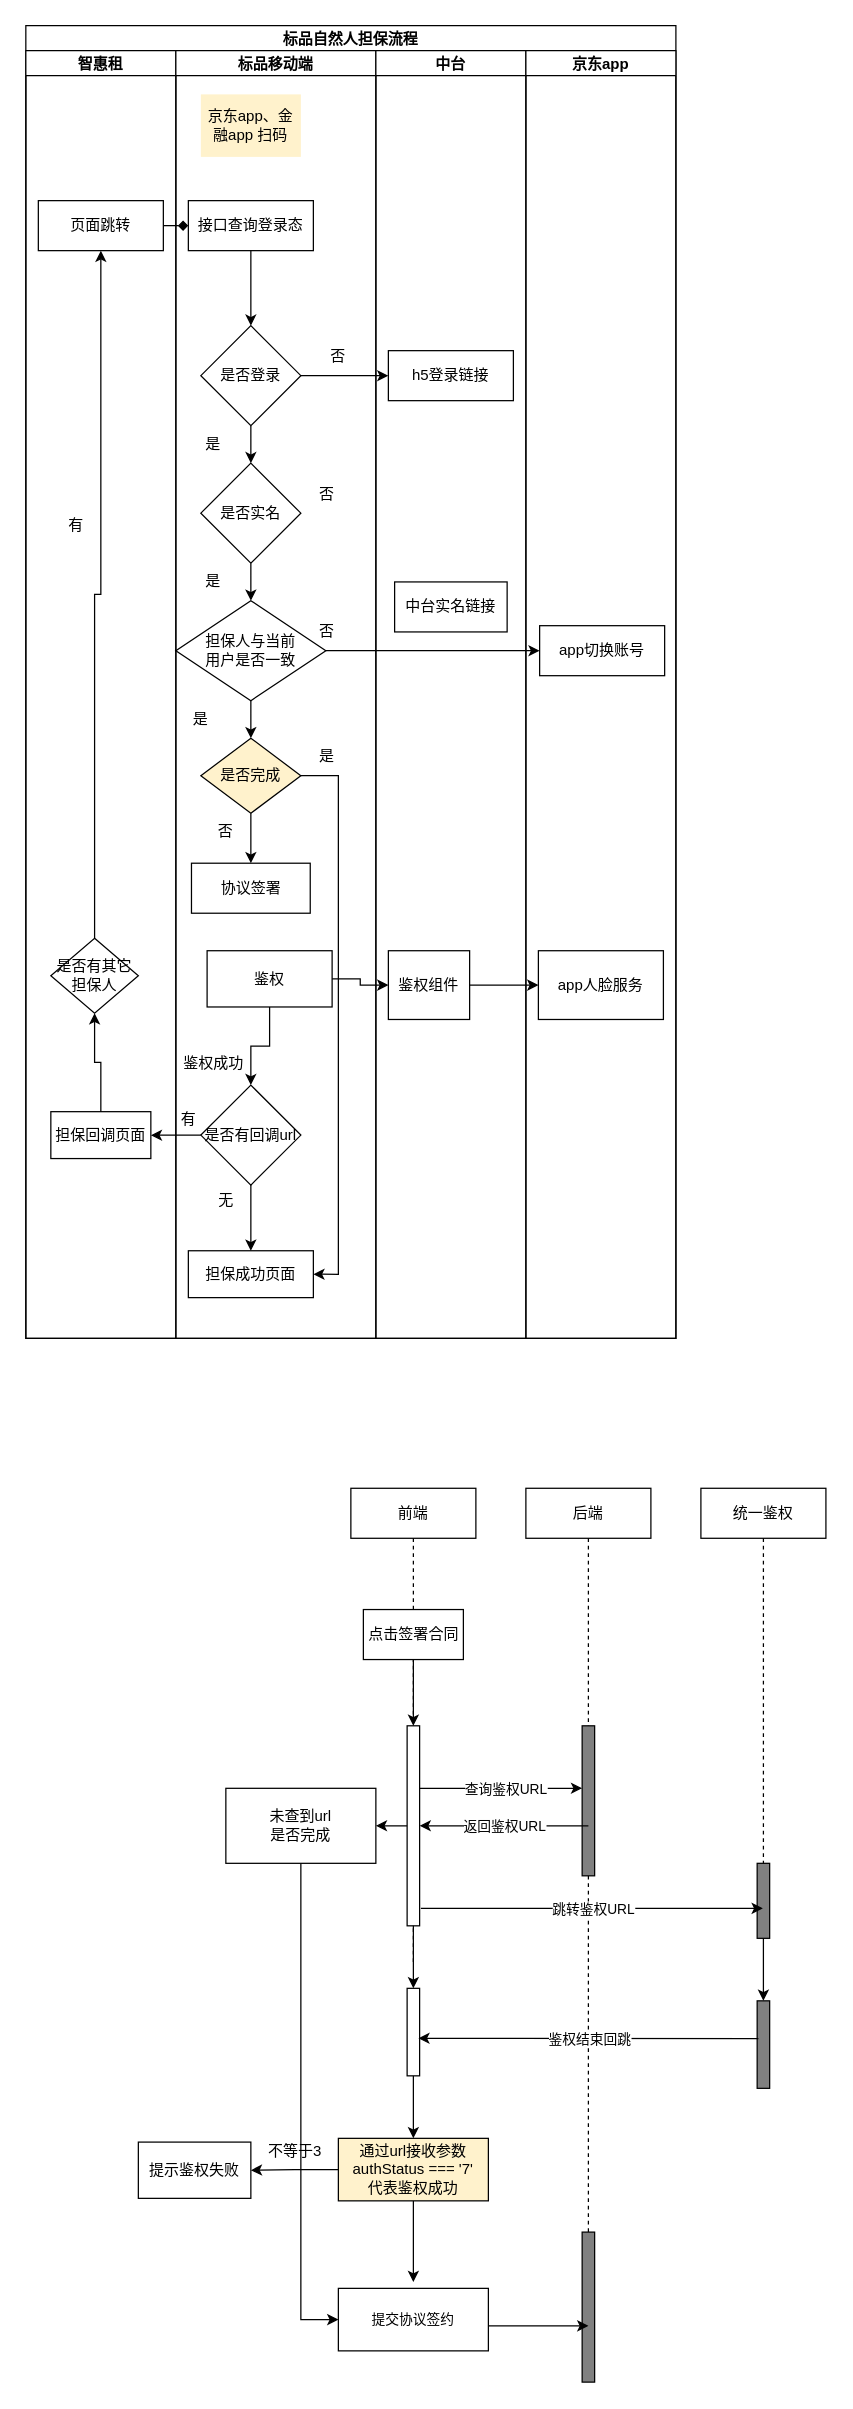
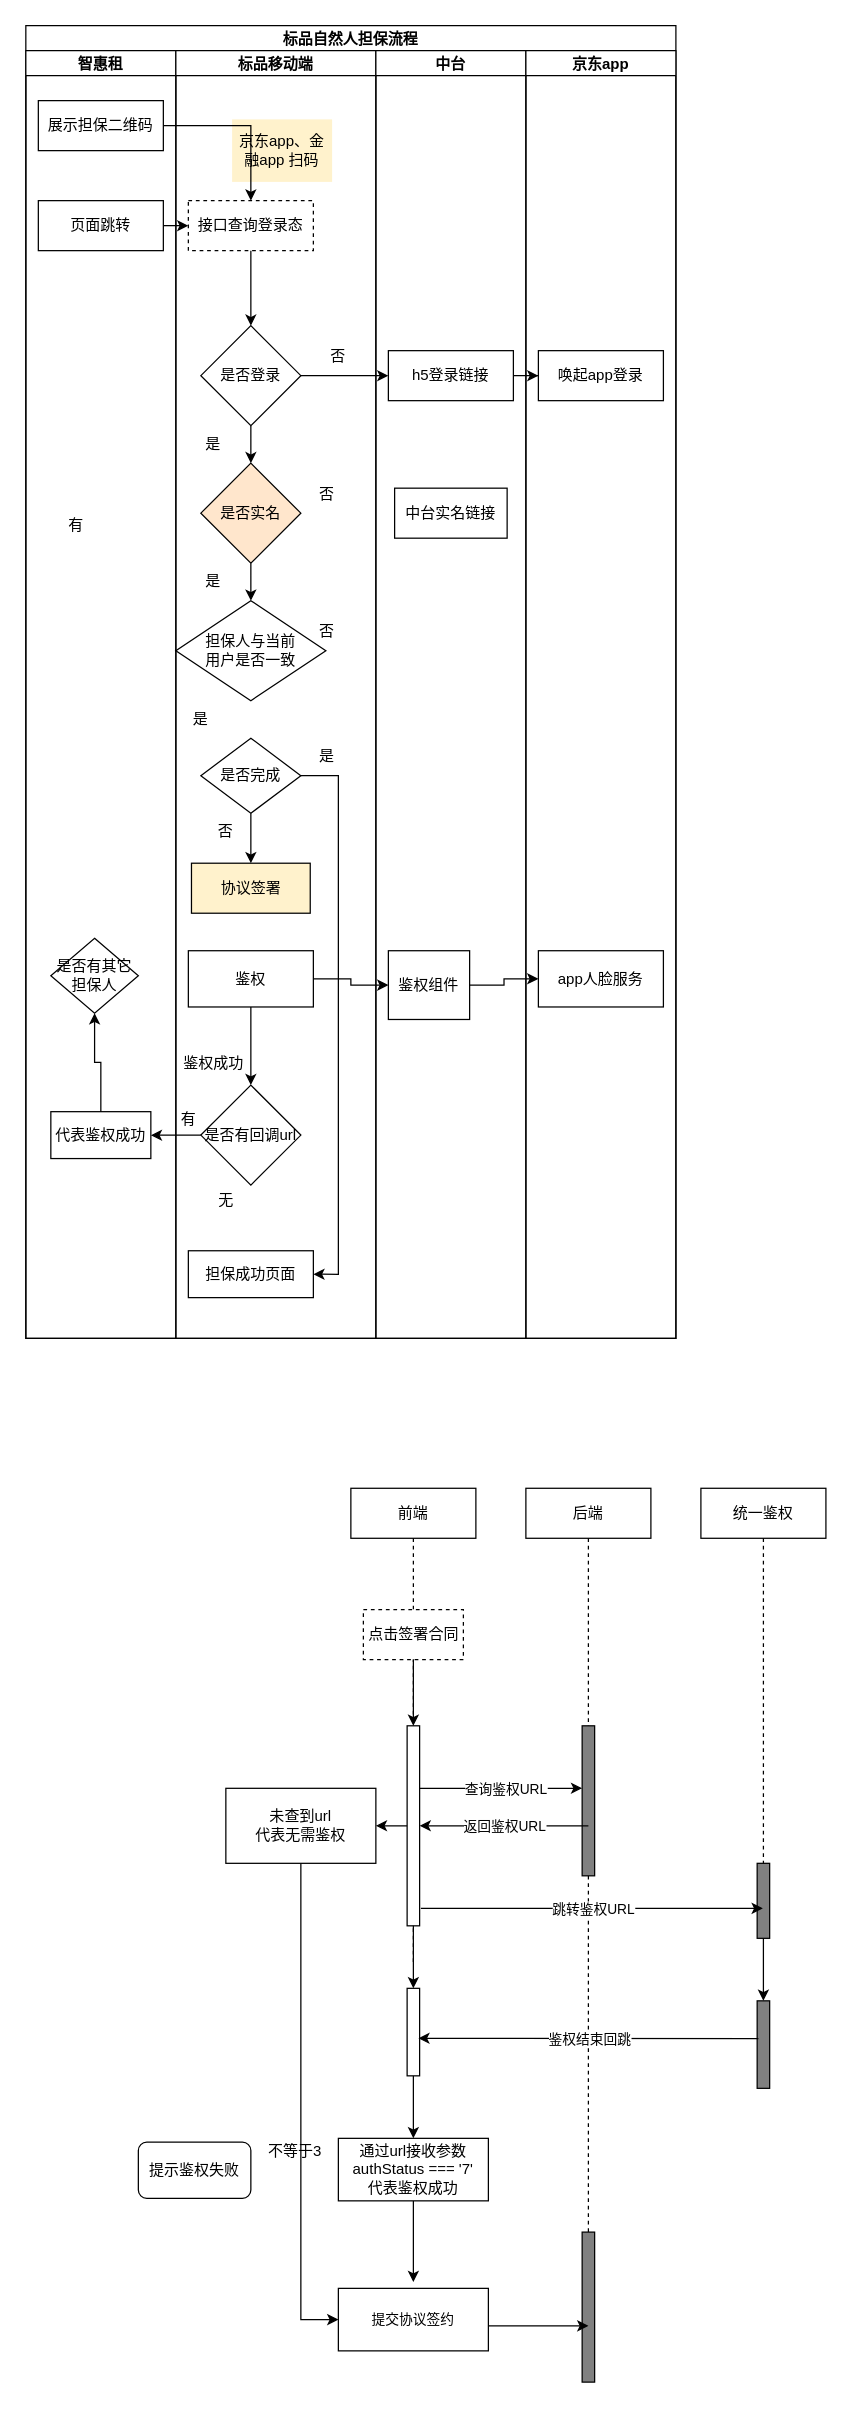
node "展示担保二维码": added
edge "展示担保二维码" -> "接口查询登录态": added
node "京东app、金融app 扫码": moved (251, 126) -> (282, 151)
edge "页面跳转" -> "接口查询登录态": arrowhead diamond -> classic
node "接口查询登录态": style solid -> dashed
edge "h5登录链接" -> "唤起app登录": added
node "唤起app登录": added
node "是否实名": fillcolor #ffffff -> #ffe6cc
edge "是否有其它 担保人" -> "页面跳转": removed
node "中台实名链接": moved (451, 607) -> (451, 513)
edge "担保人与当前 用户是否一致" -> "app切换账号": removed
node "app切换账号": removed
edge "担保人与当前 用户是否一致" -> "是否完成": removed
node "是否完成": fillcolor #fff2cc -> #ffffff
node "协议签署": fillcolor #ffffff -> #fff2cc
node "鉴权": moved (269, 979) -> (251, 979)
node "app人脸服务": size 125x69 -> 125x56
node "担保回调页面": label "担保回调页面" -> "代表鉴权成功"
edge "是否有回调url" -> "担保成功页面": removed
node "点击签署合同": style solid -> dashed
node "未查到url 是否完成": label "未查到url 是否完成" -> "未查到url 代表无需鉴权"
edge "通过url接收参数 authStatus === '7' 代表鉴权成功" -> "提示鉴权失败": removed
node "通过url接收参数 authStatus === '7' 代表鉴权成功": fillcolor #fff2cc -> #ffffff
node "提示鉴权失败": shape rectangle -> rounded rectangle
